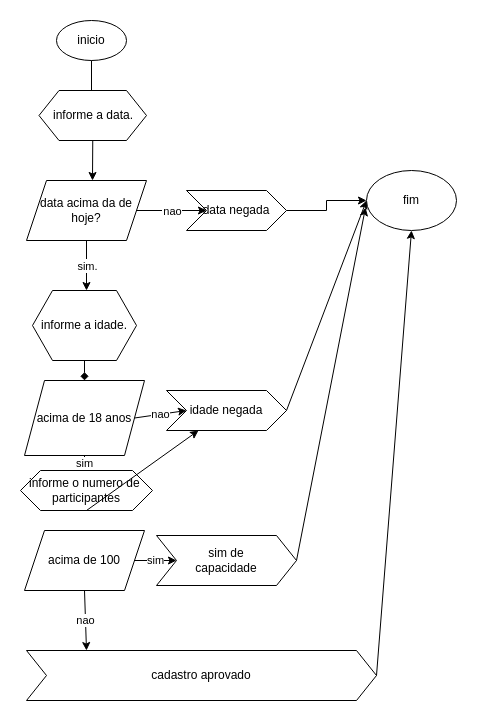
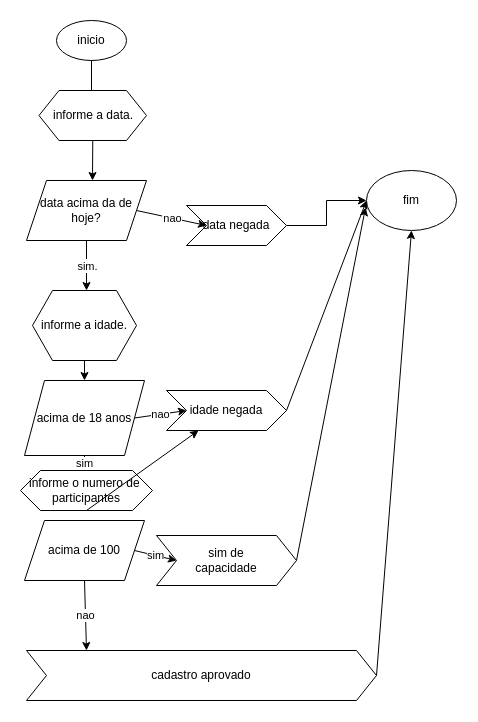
node "data negada": moved (237, 211) -> (237, 226)
edge "informe a idade." -> "acima de 18 anos": arrowhead diamond -> classic
node "acima de 100": moved (85, 561) -> (85, 551)
